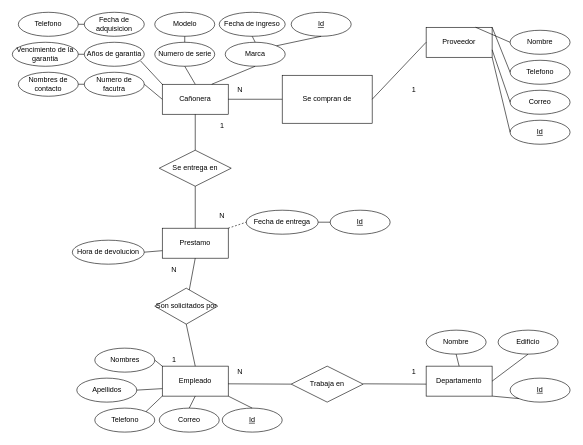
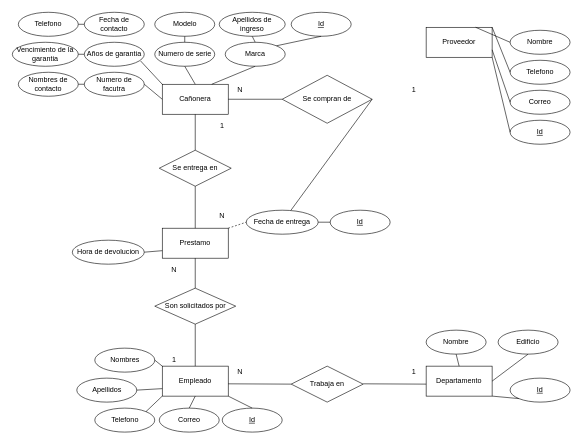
node "Fecha de adquisicion": label "Fecha de adquisicion" -> "Fecha de contacto"
node "Fecha de ingreso": label "Fecha de ingreso" -> "Apellidos de ingreso"
edge "Proveedor" -- "Se compran de": now "Fecha de entrega" -- "Se compran de"
node "Se compran de": shape rectangle -> diamond
node "Son solicitados por": size 63x36 -> 81x36
